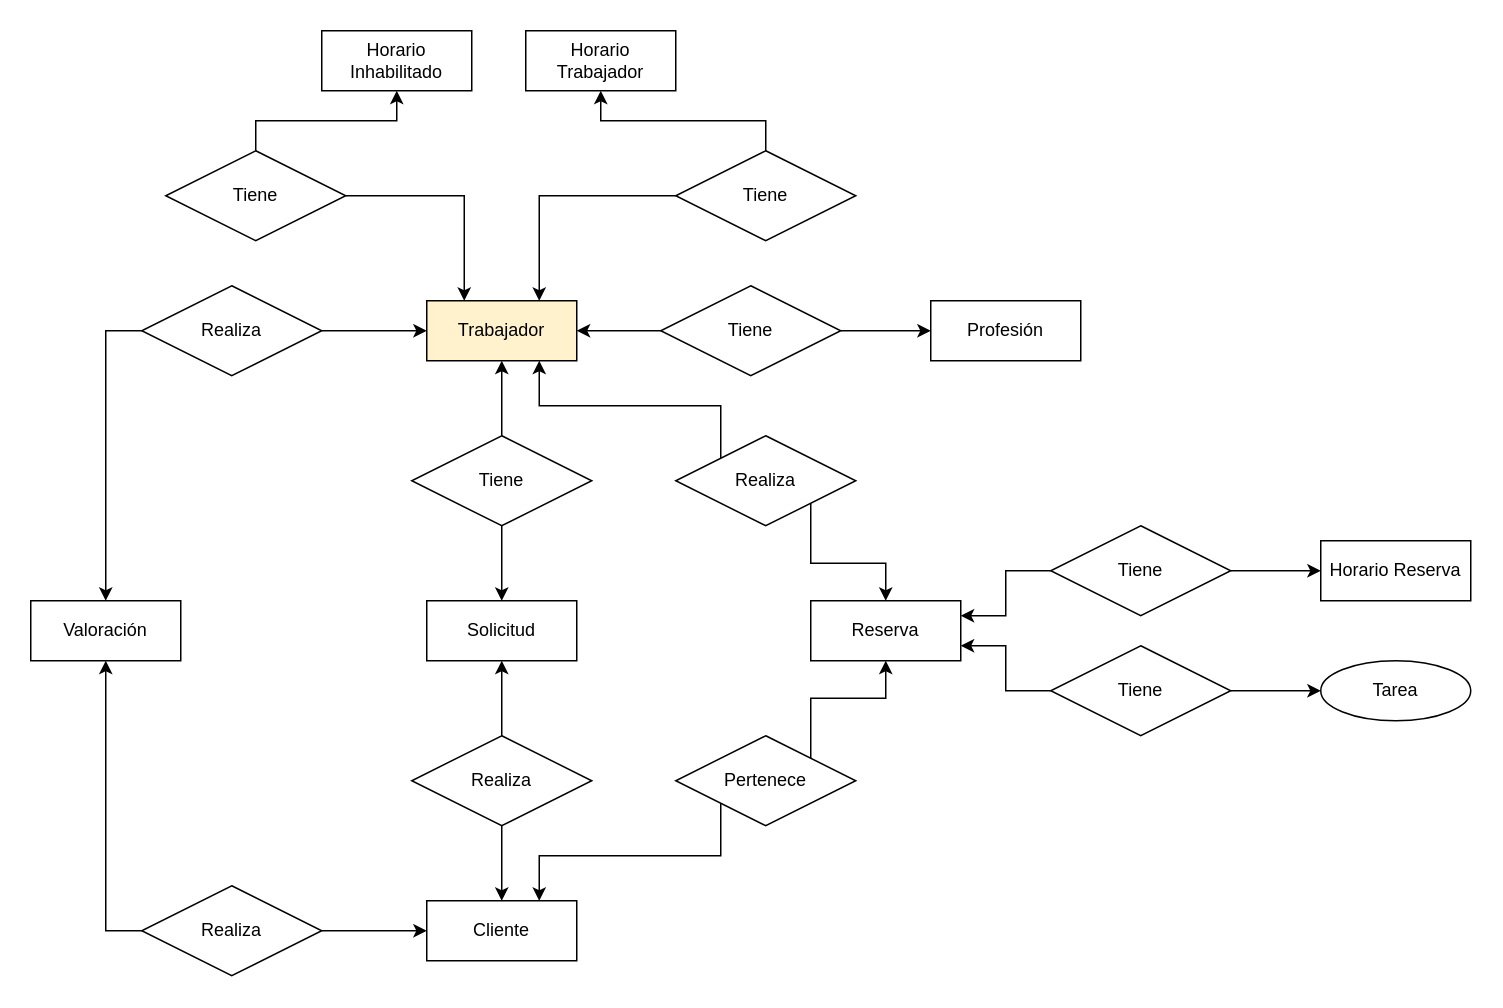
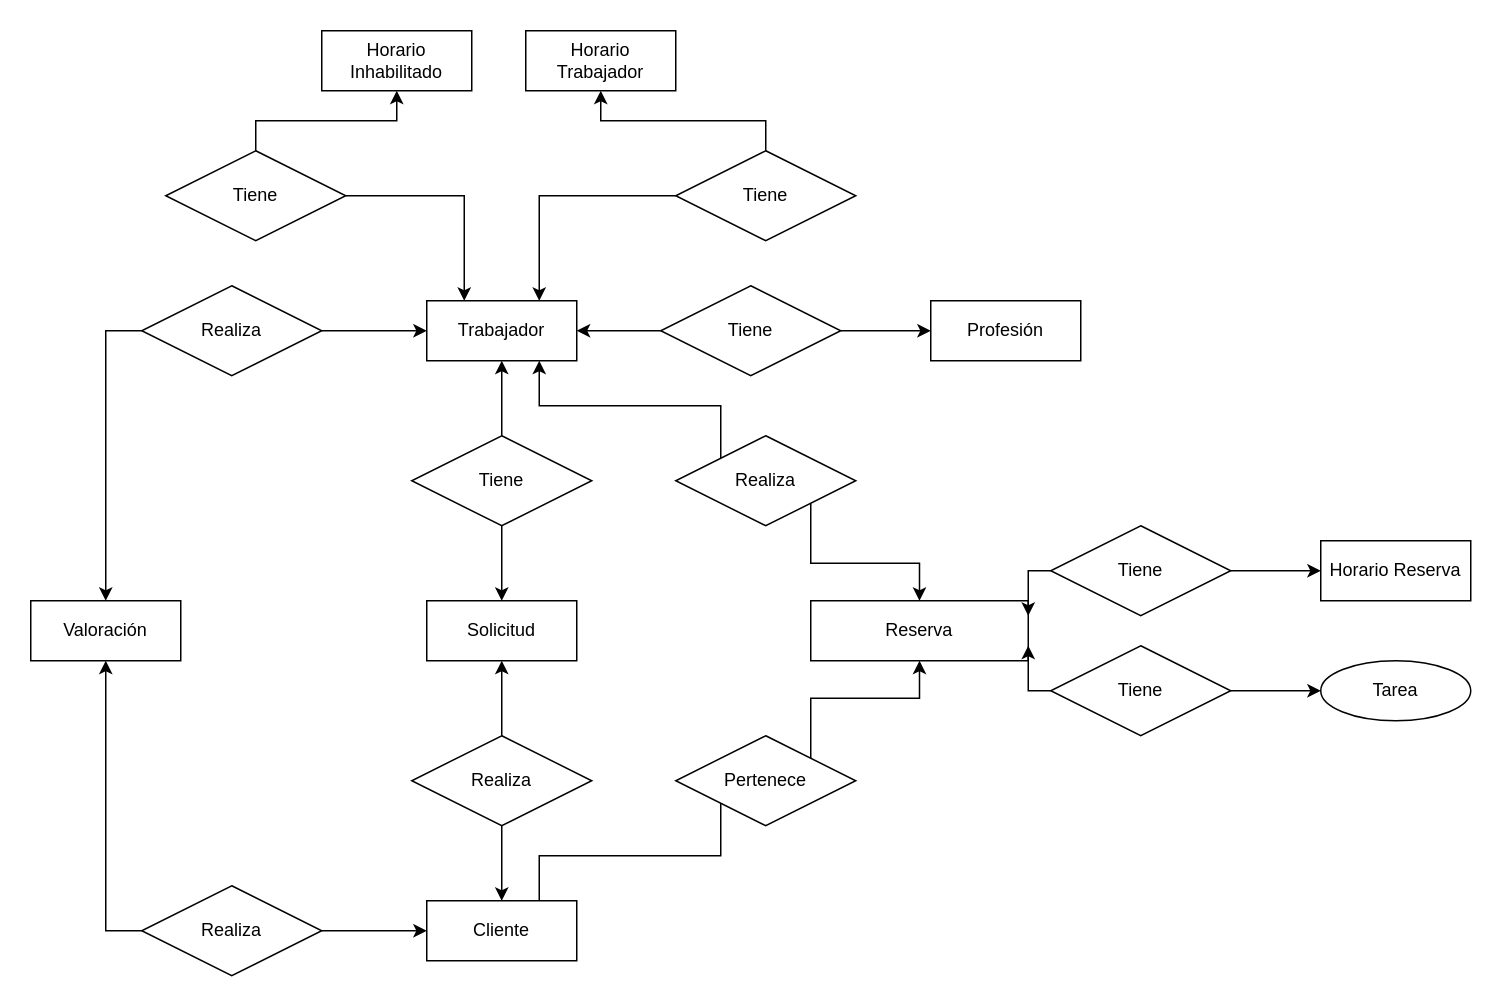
node "Trabajador": fillcolor #fff2cc -> #ffffff
node "Reserva": size 150x60 -> 218x60
edge "Pertenece" -> "Cliente": arrowhead classic -> none
